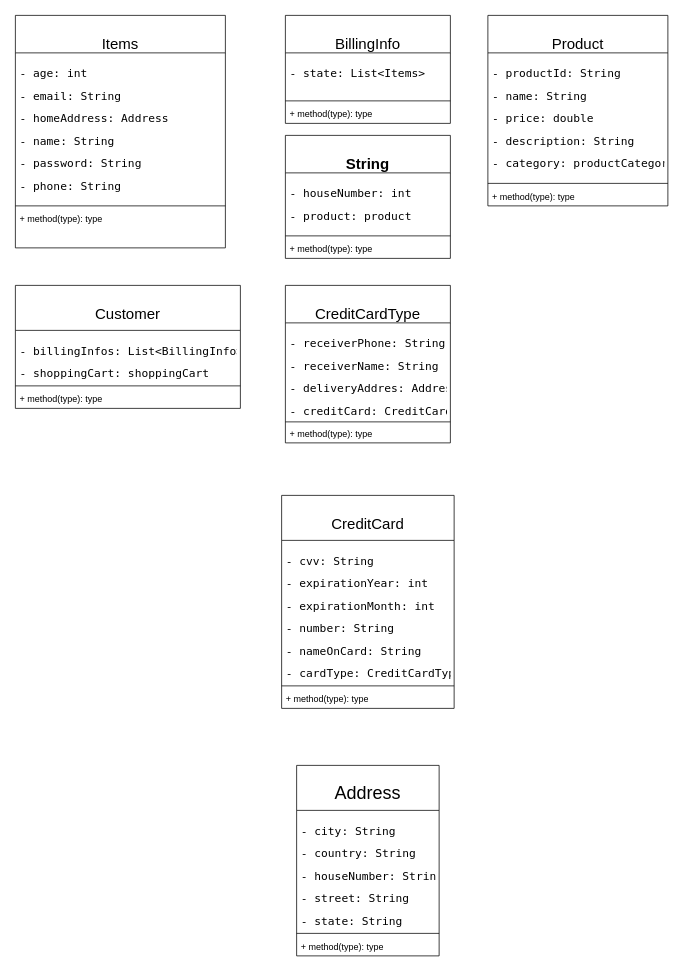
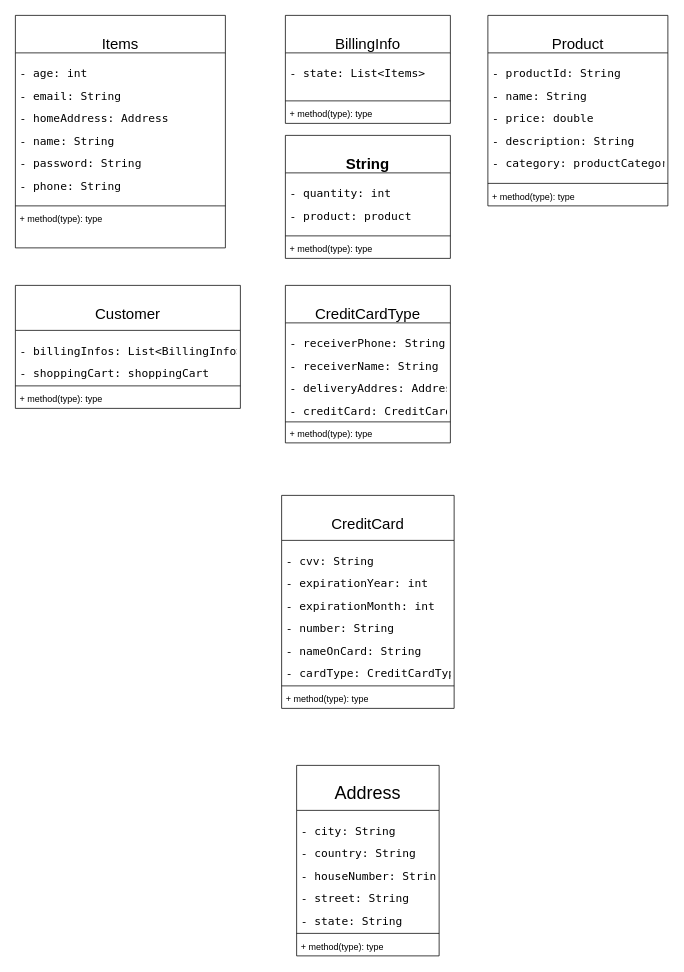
node "- houseNumber: int- product: product": label "- houseNumber: int- product: product" -> "- quantity: int- product: product"
